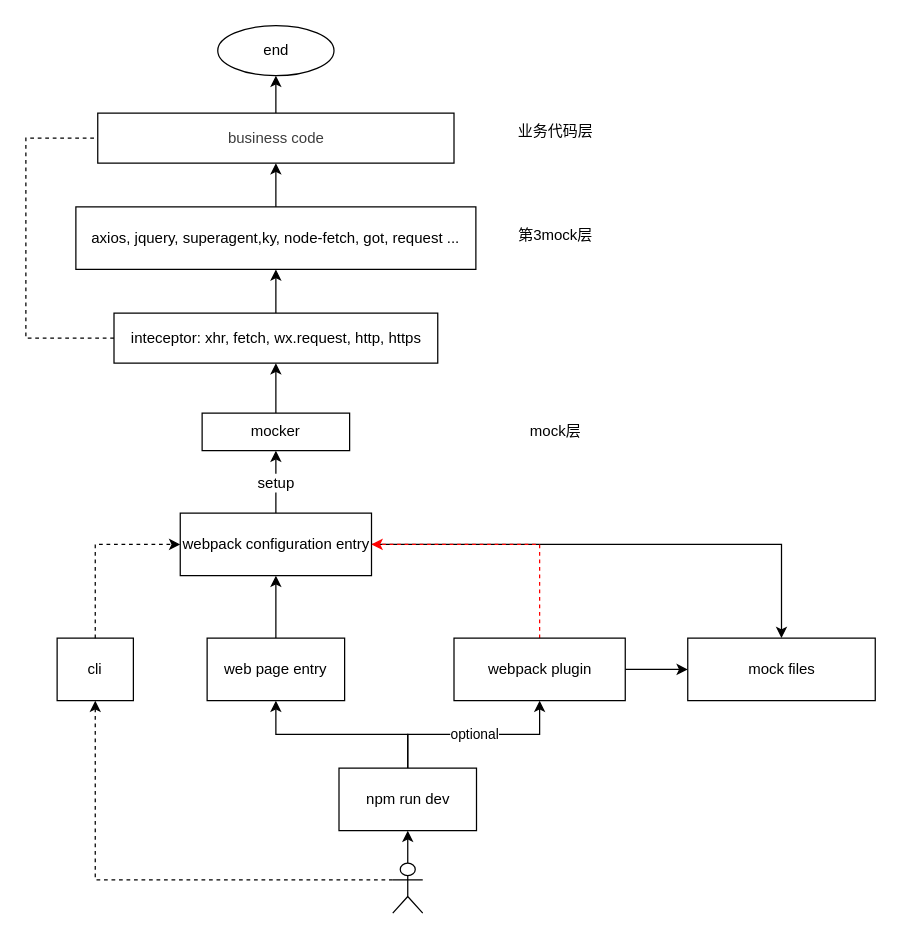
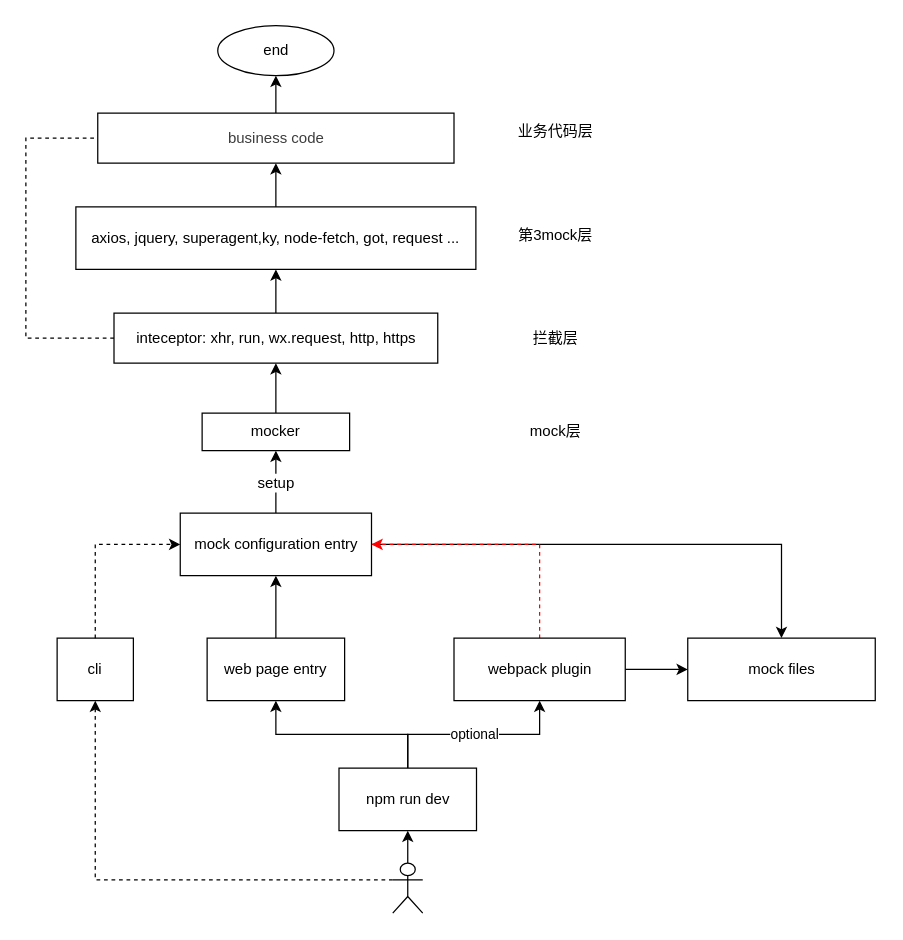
node "inteceptor: xhr, fetch, wx.request, http, https": label "inteceptor: xhr, fetch, wx.request, http, https" -> "inteceptor: xhr, run, wx.request, http, https"
node "拦截层": added
node "webpack configuration entry": label "webpack configuration entry" -> "mock configuration entry"
